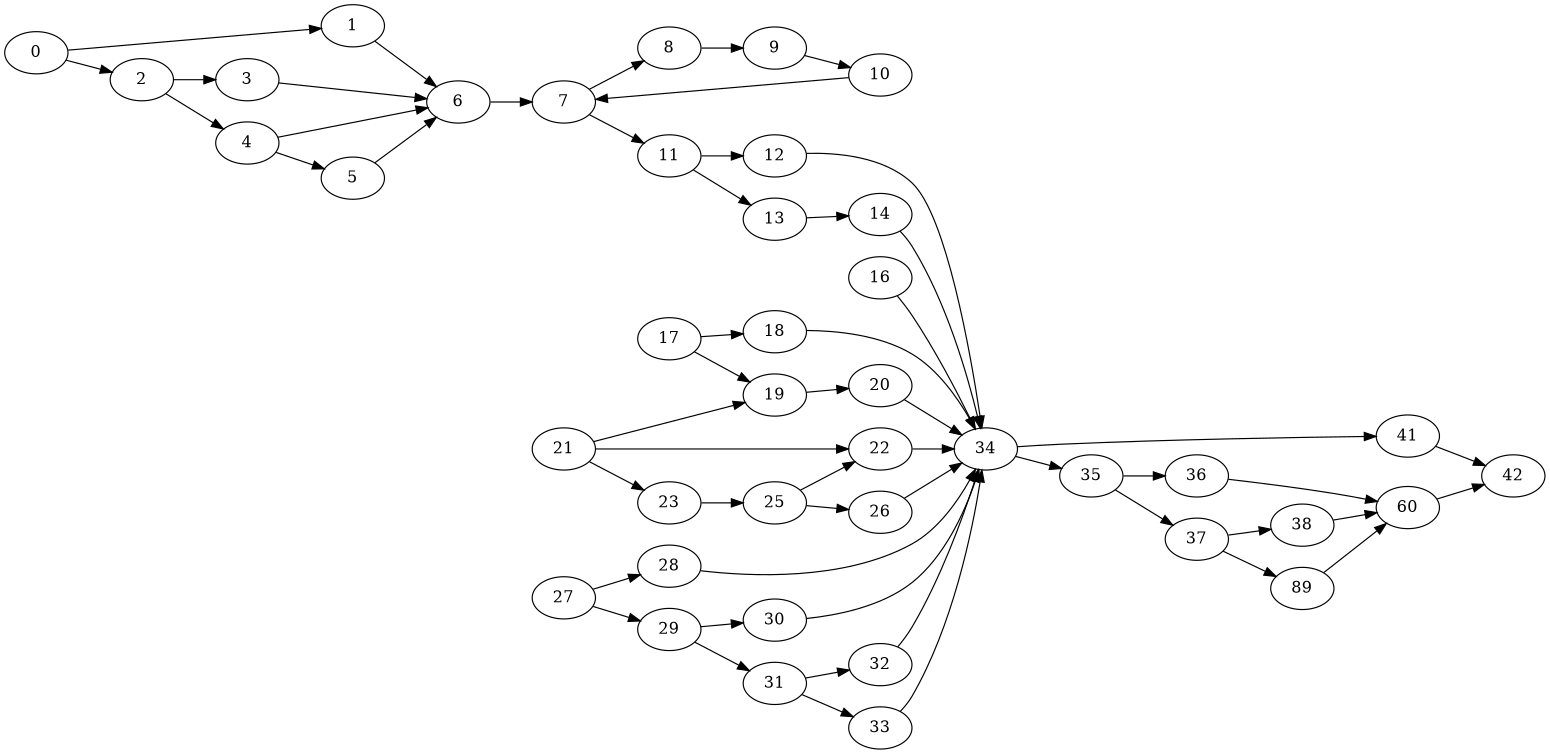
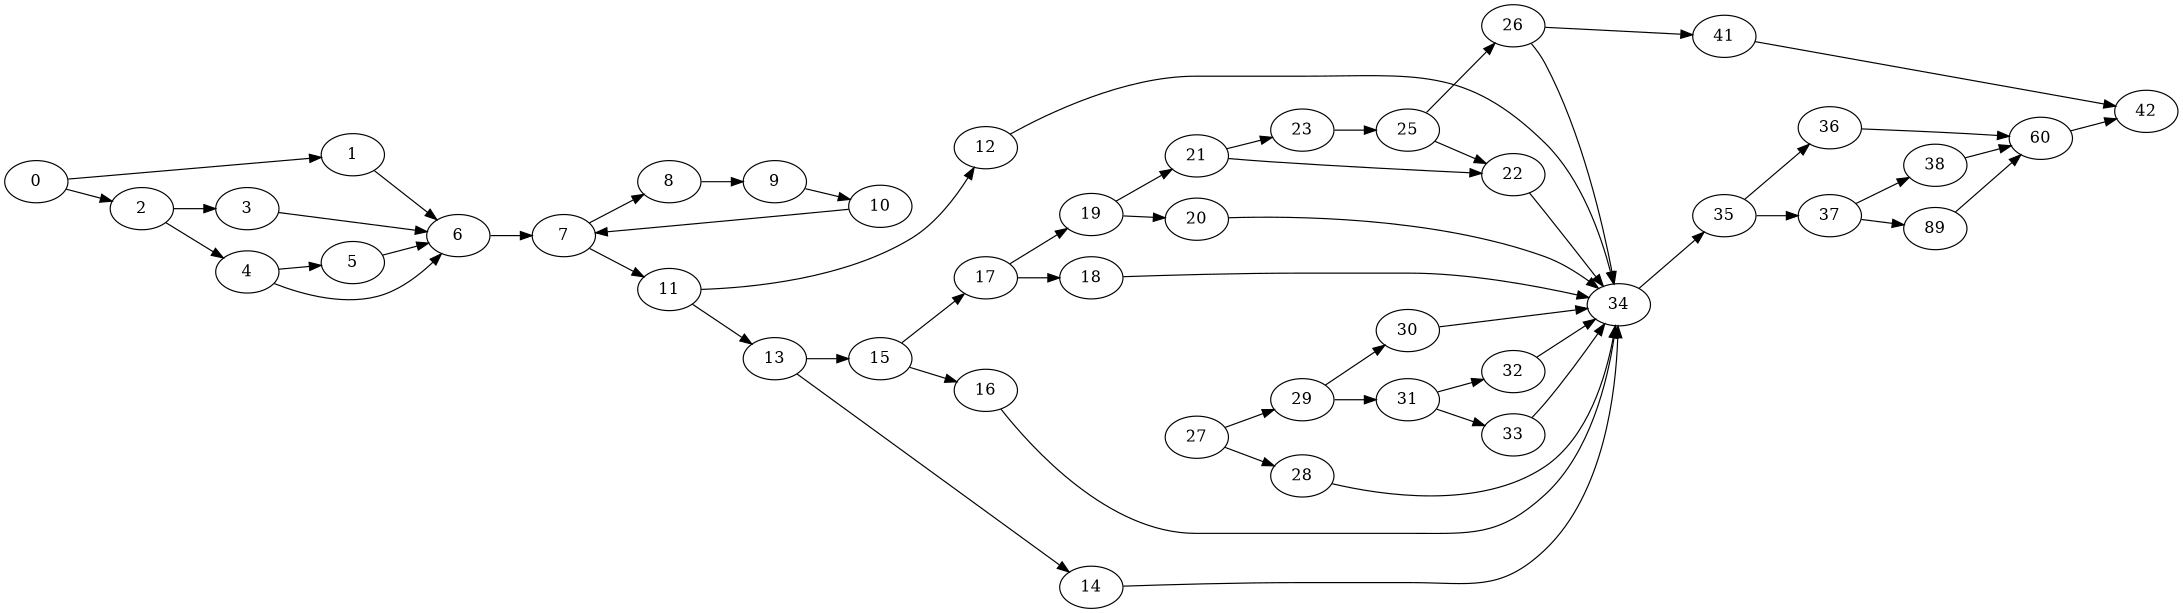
node "15": added
edge "21" -> "19": reversed
edge "34" -> "41": now "26" -> "41"
